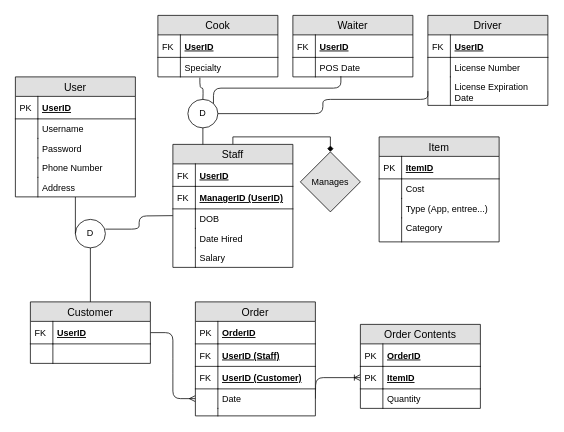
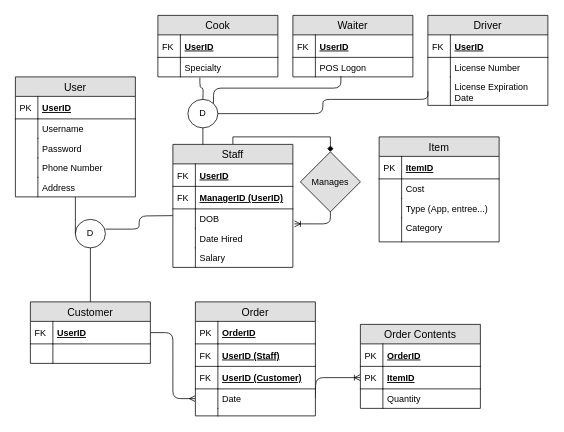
node "POS Date": label "POS Date" -> "POS Logon"
edge "Manages" -> "DOB": added
